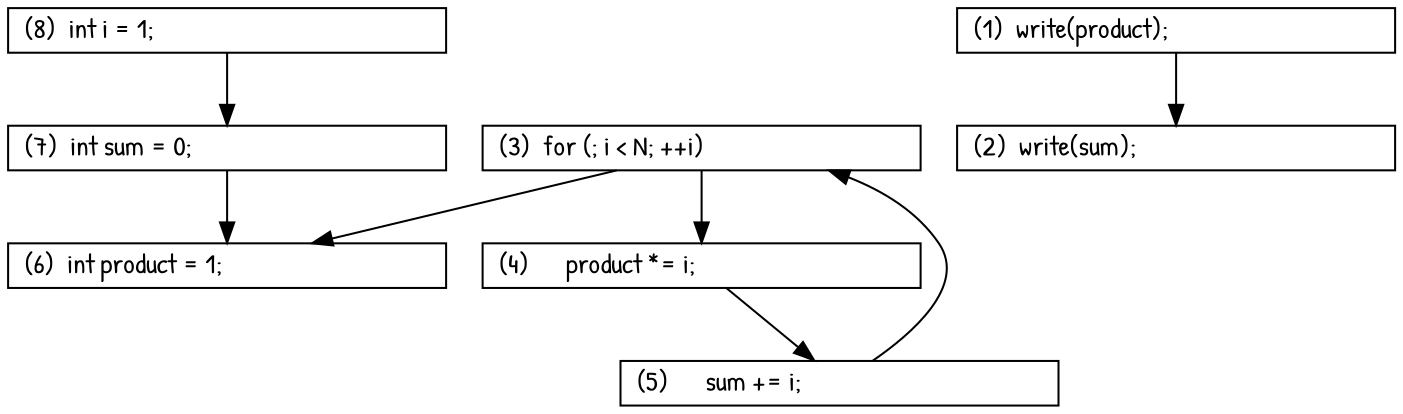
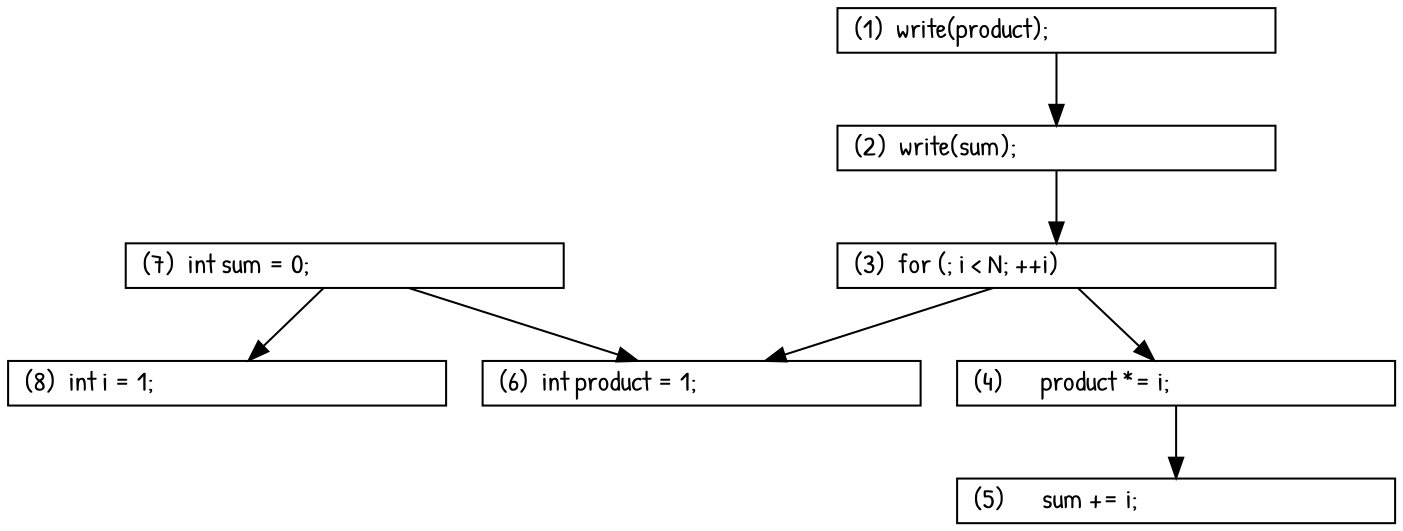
edge "(8)  int i = 1;" -> "(7)  int sum = 0;": reversed
edge "(5)      sum += i;" -> "(3)  for (; i < N; ++i)": now "(2)  write(sum);" -> "(3)  for (; i < N; ++i)"
